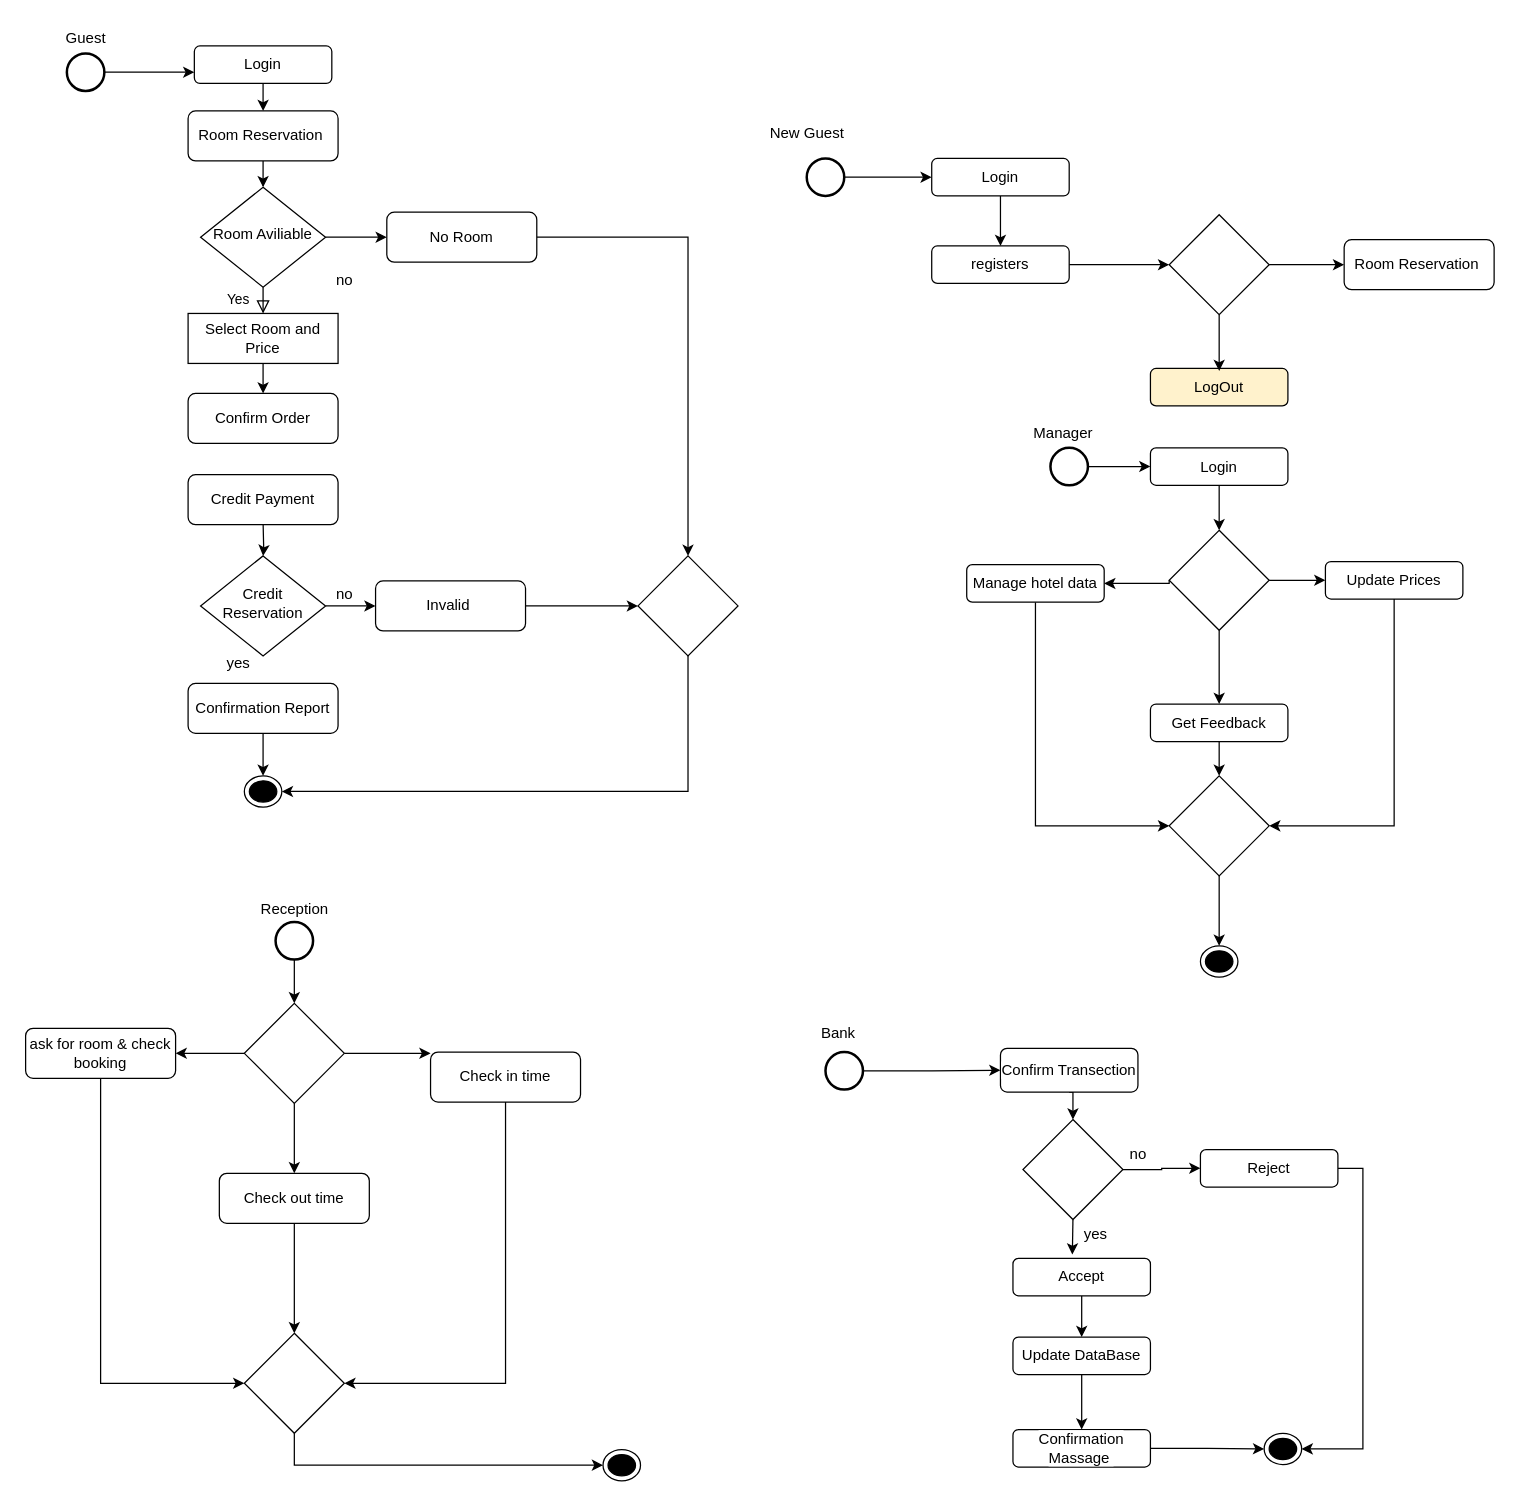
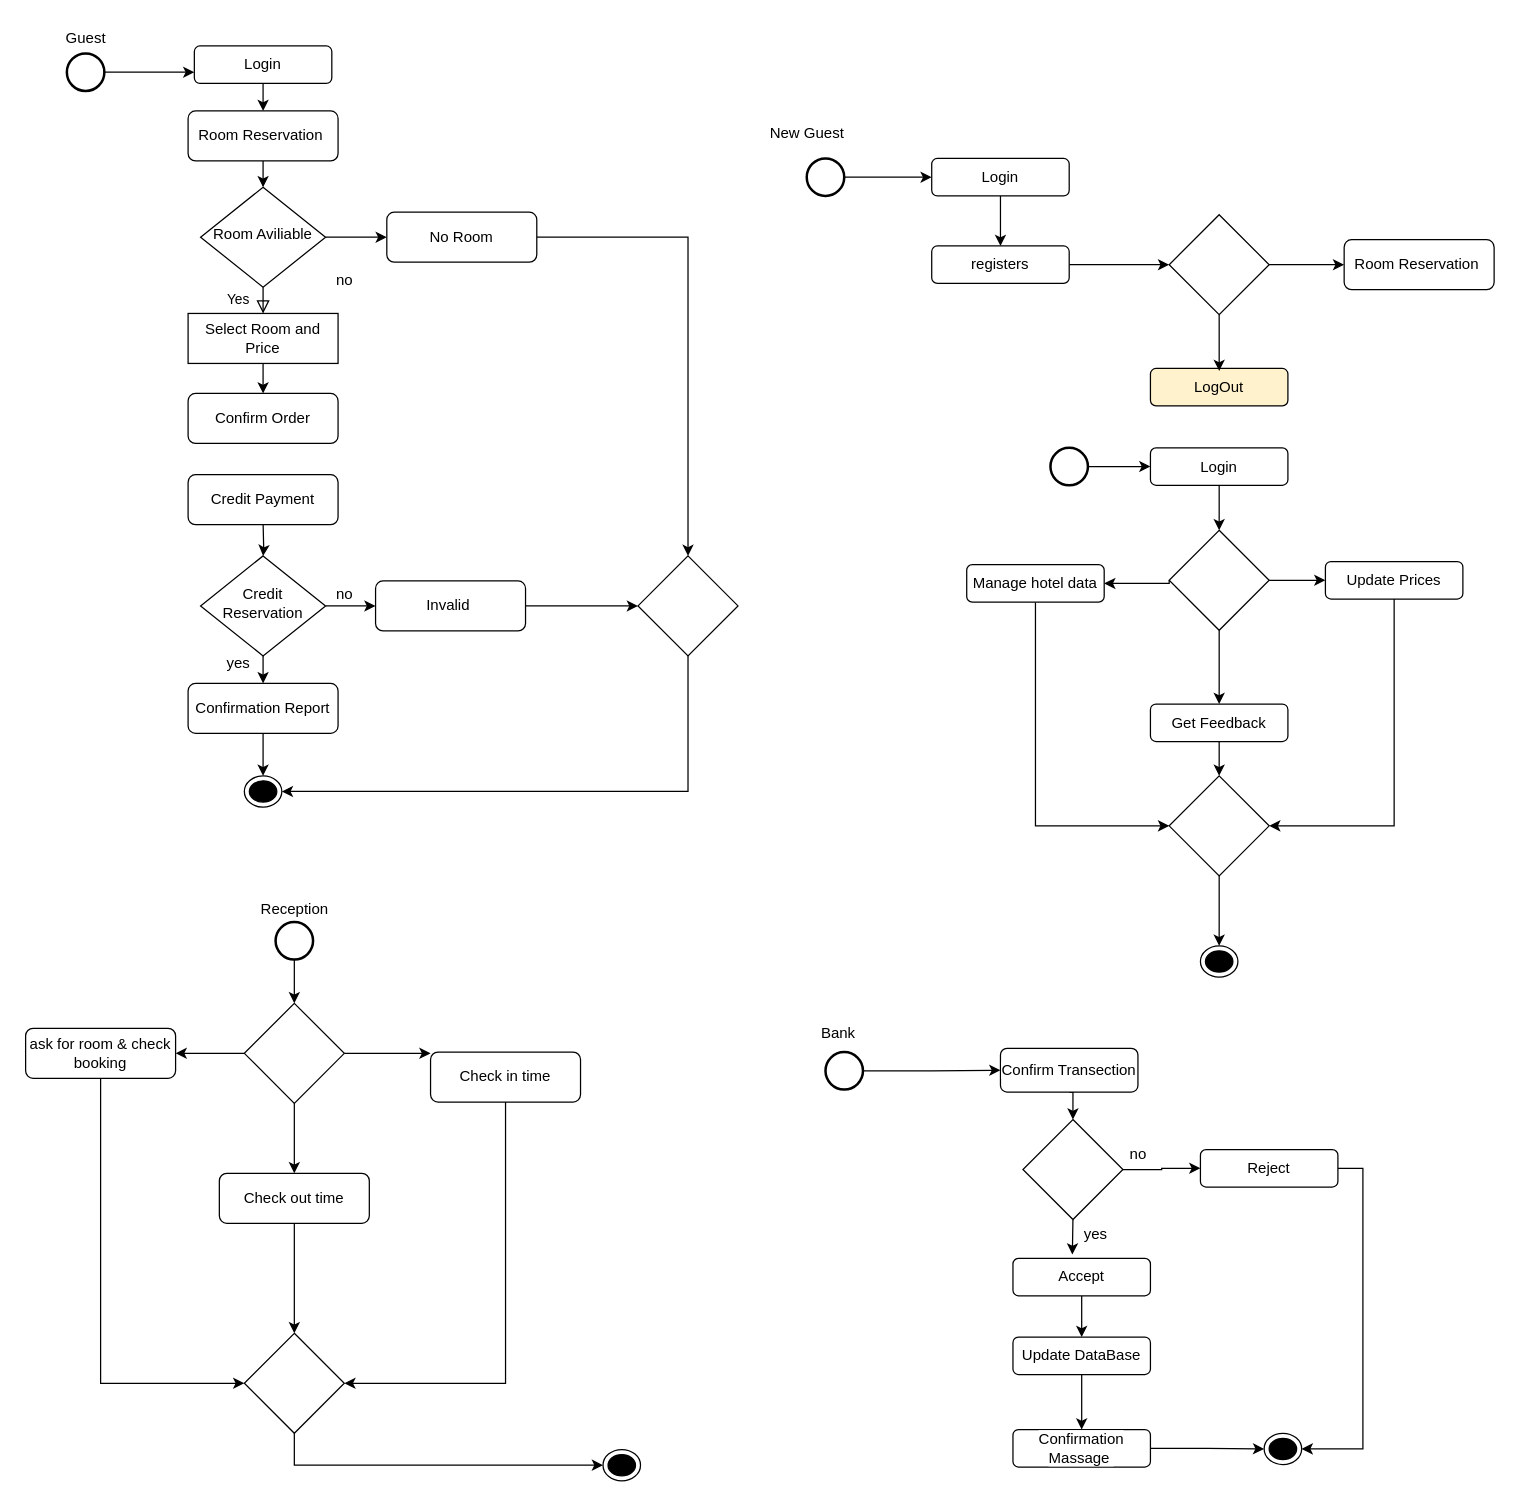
node "Manager": removed
edge "Credit Reservation" -> "Confirmation Report": added
